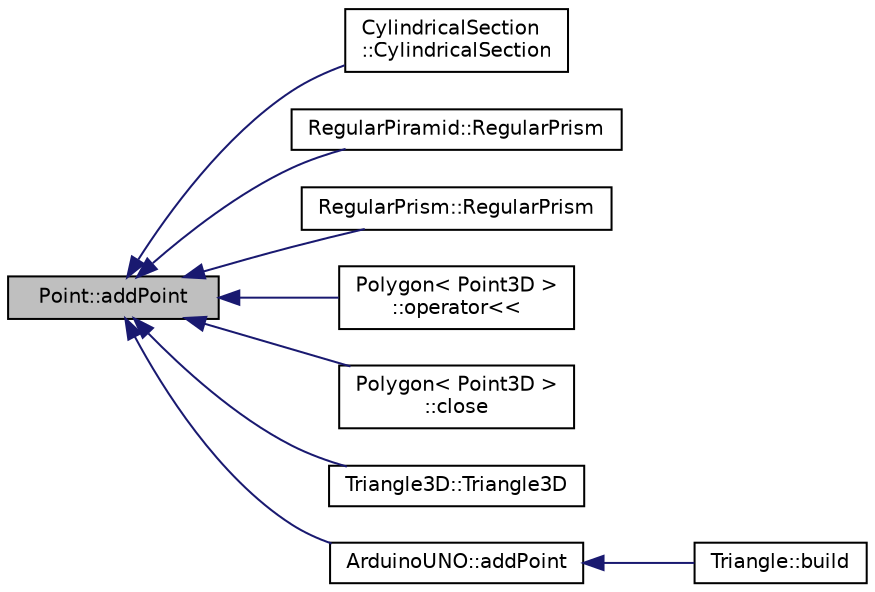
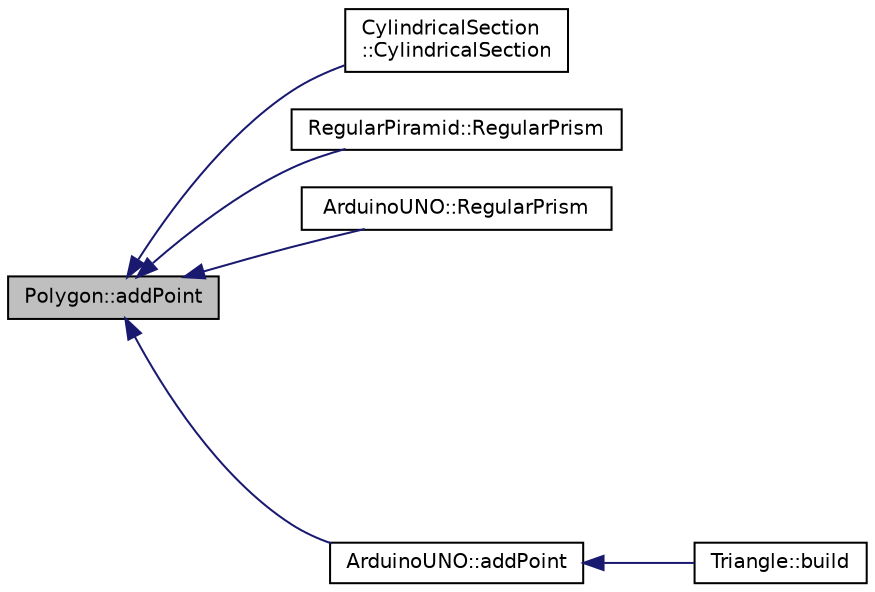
node "RegularPrism::RegularPrism": label "RegularPrism::RegularPrism" -> "ArduinoUNO::RegularPrism"
node "Point::addPoint": label "Point::addPoint" -> "Polygon::addPoint"
node "Polygon< Point3D > ::operator<<": removed
node "Polygon< Point3D > ::close": removed
node "Triangle3D::Triangle3D": removed
